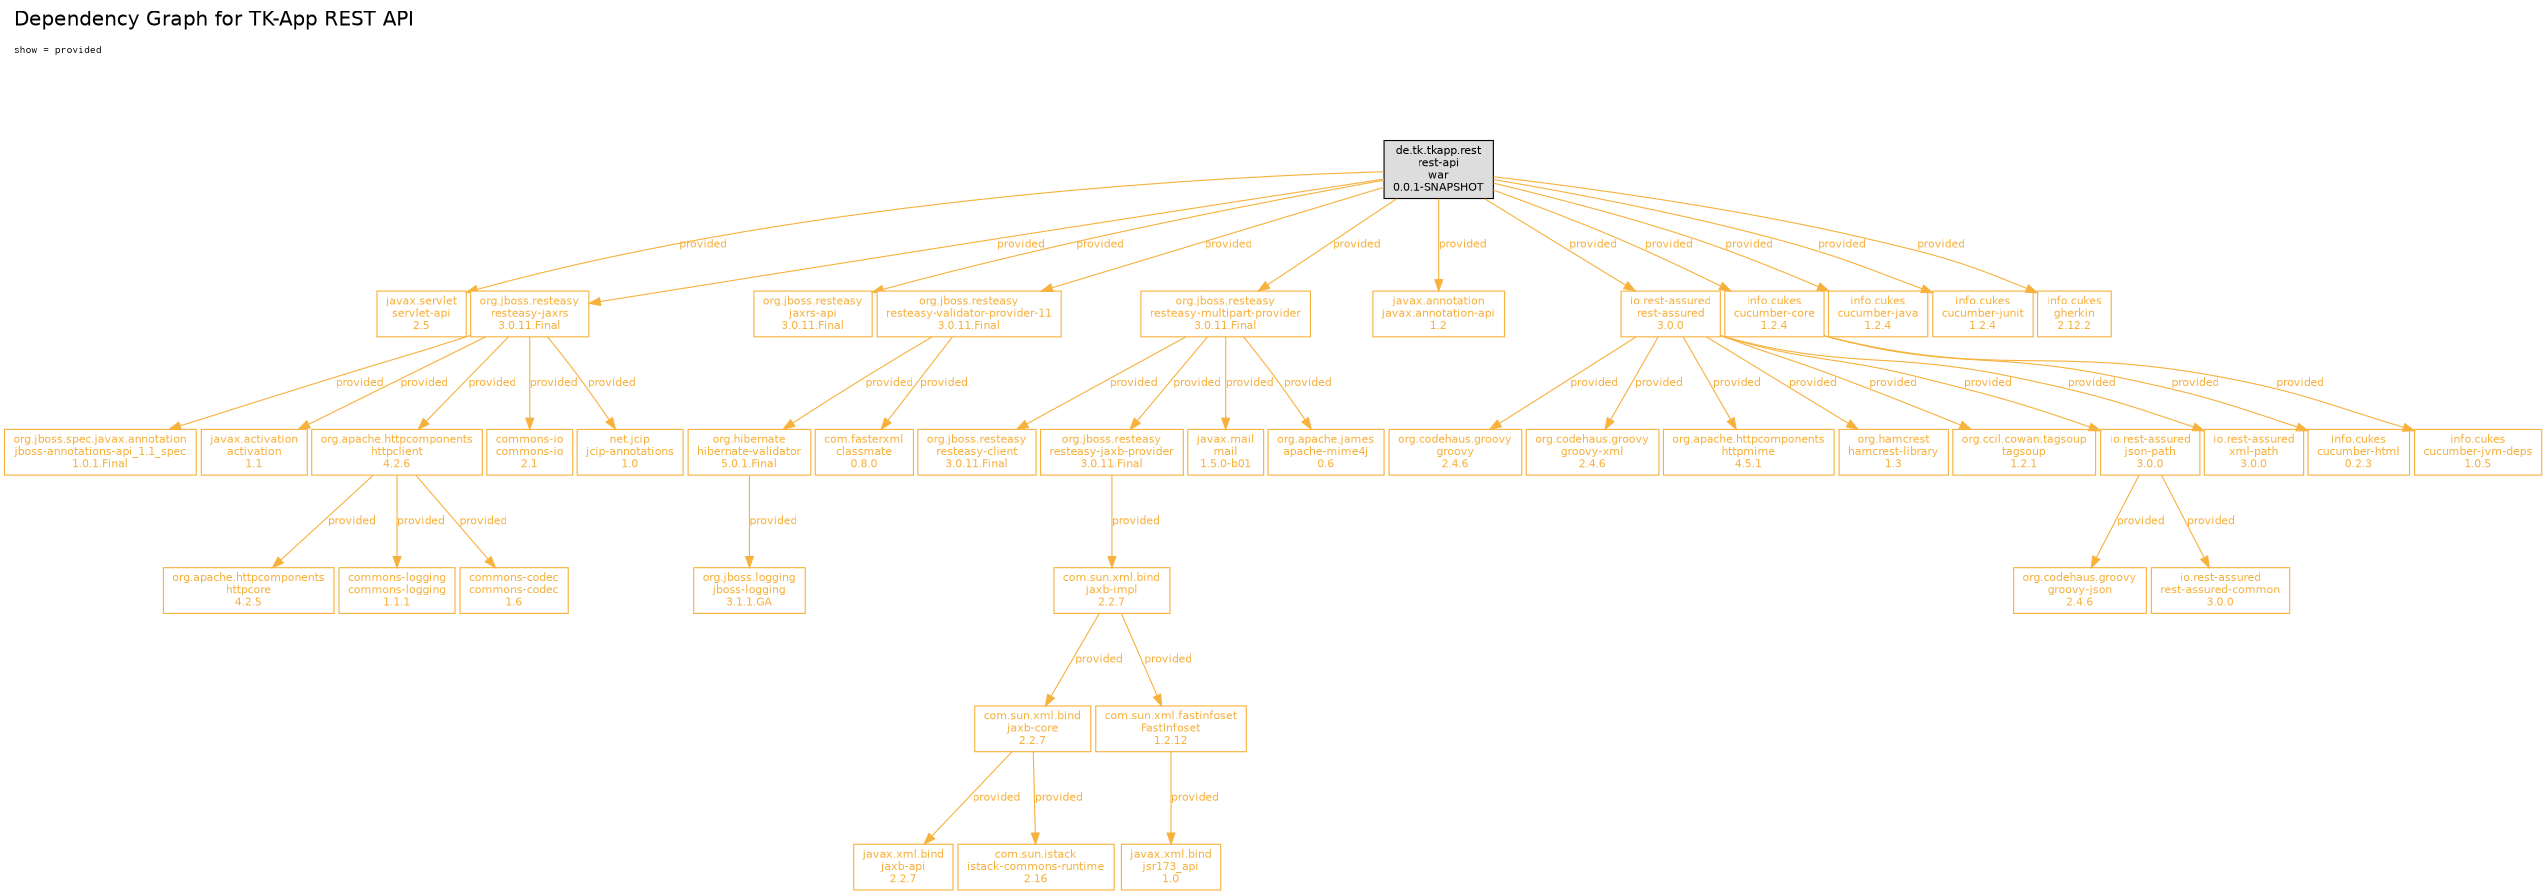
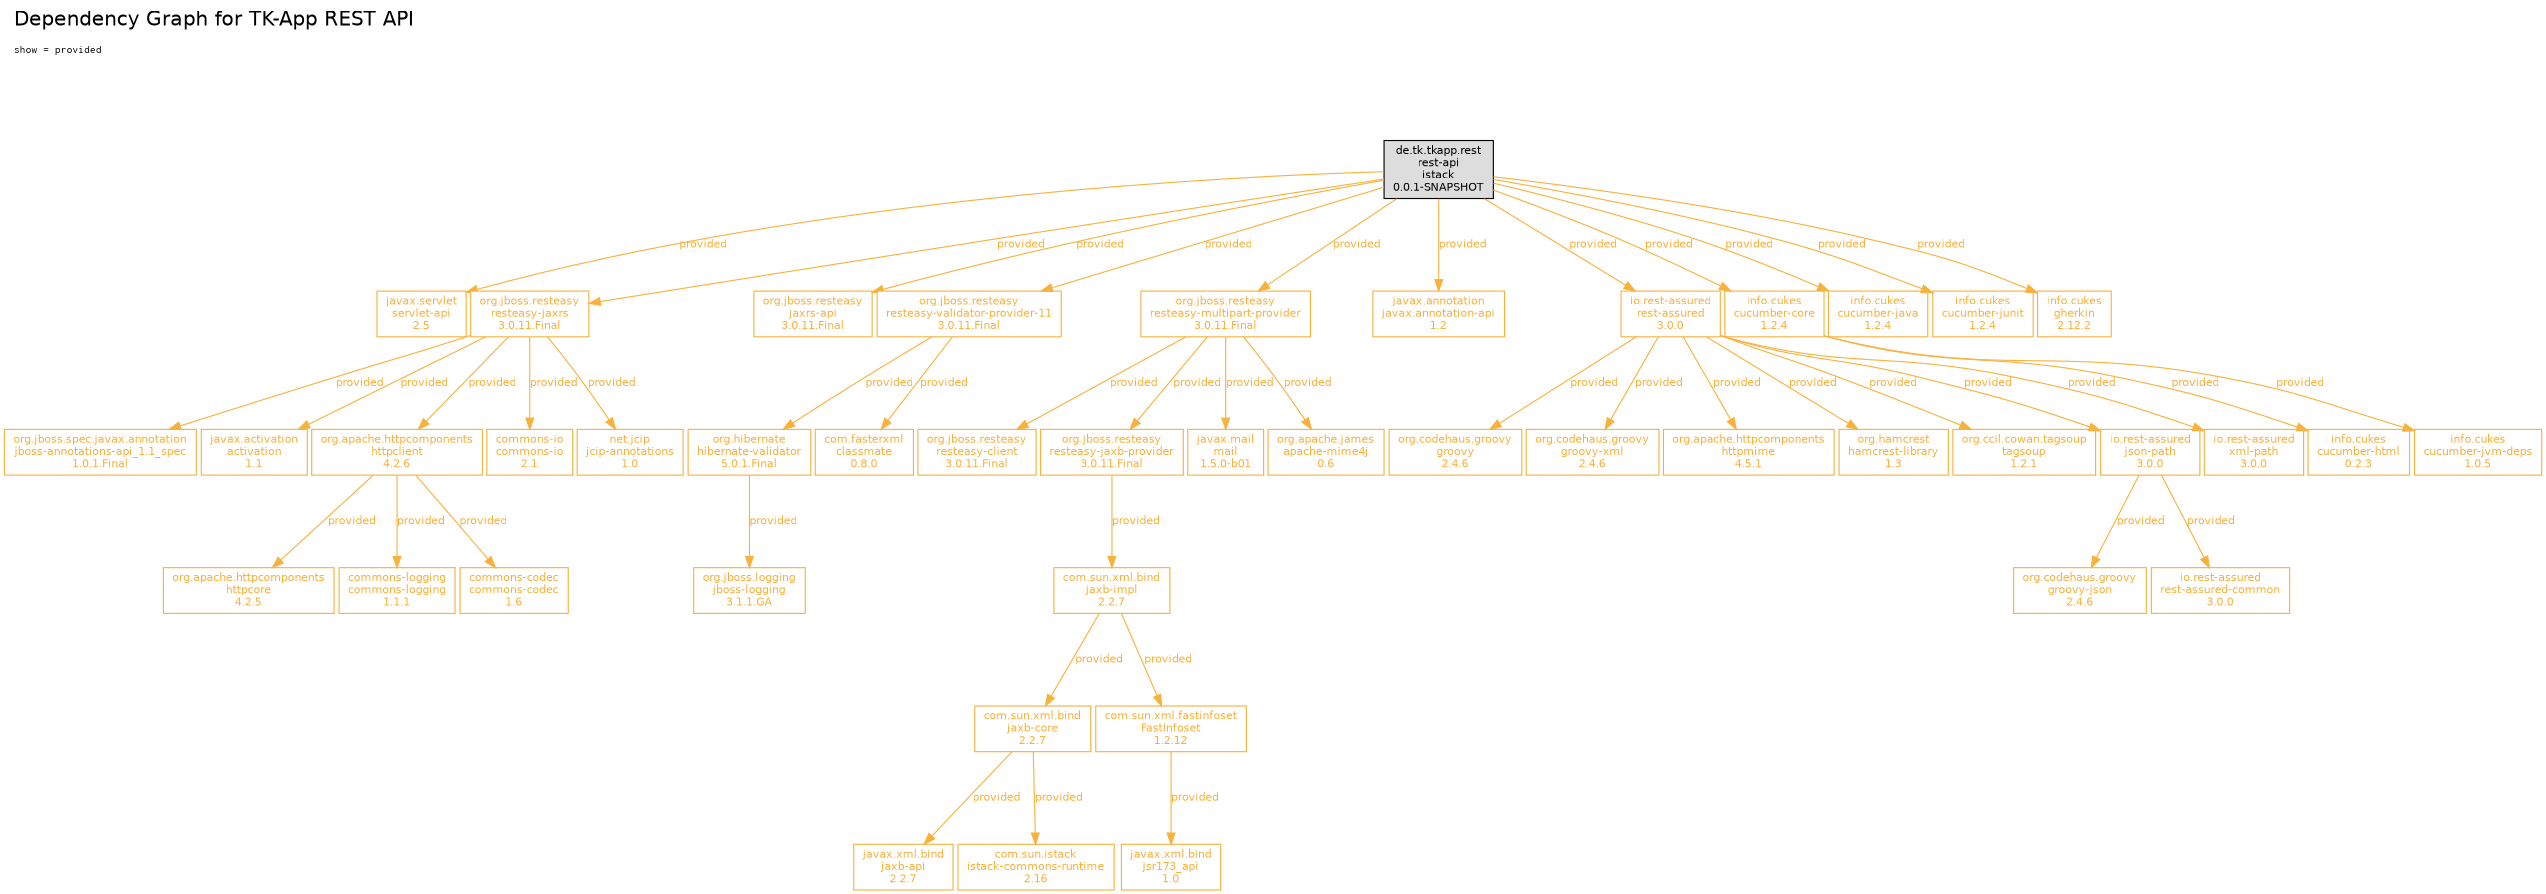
node "de.tk.tkapp.rest rest-api war 0.0.1-SNAPSHOT": label "de.tk.tkapp.rest rest-api war 0.0.1-SNAPSHOT" -> "de.tk.tkapp.rest rest-api istack 0.0.1-SNAPSHOT"
